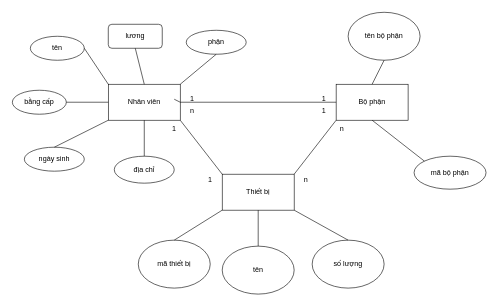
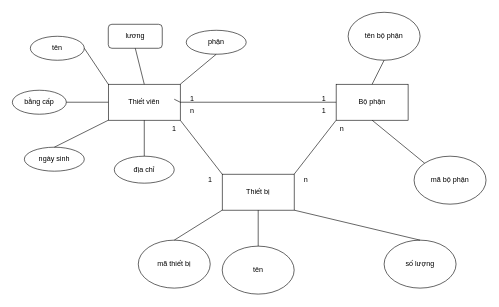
node "Nhân viên": label "Nhân viên" -> "Thiết viên"
node "mã bộ phận": size 72x33 -> 72x48
node "số lượng": moved (348, 264) -> (420, 264)
